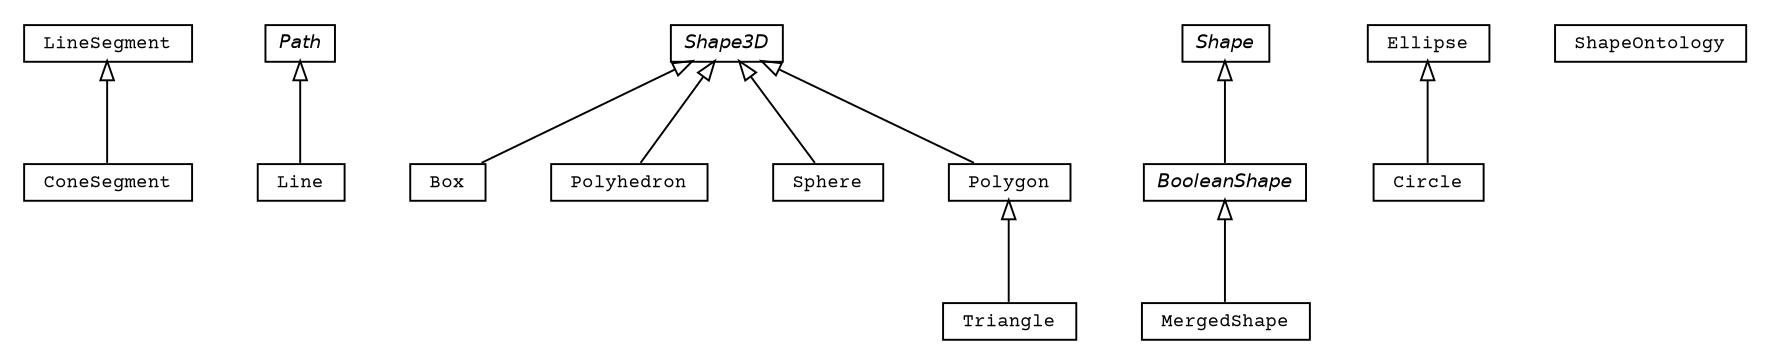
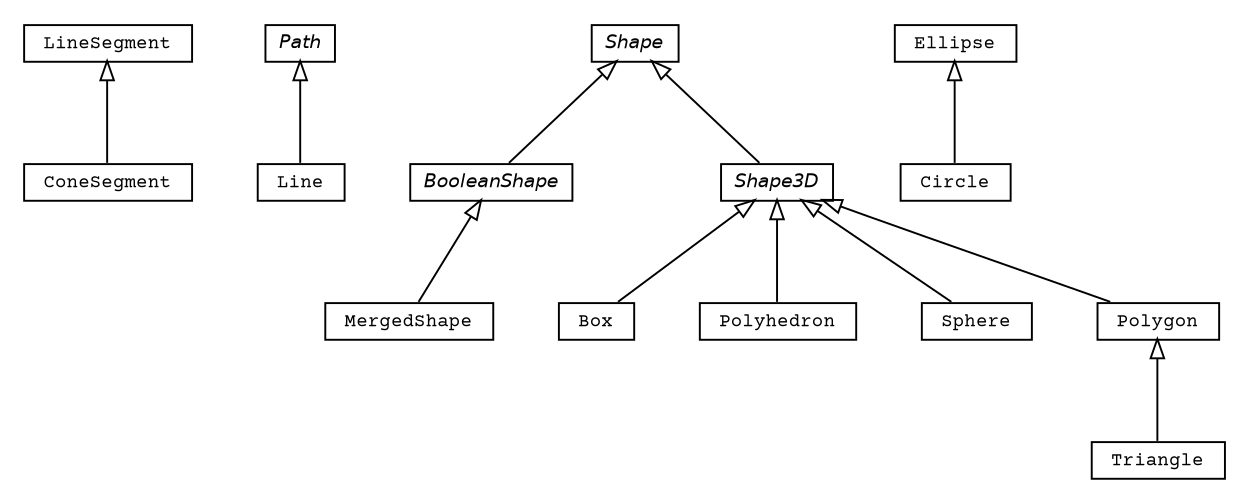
node "ShapeOntology": removed
edge "Shape3D" -> "Shape": added
